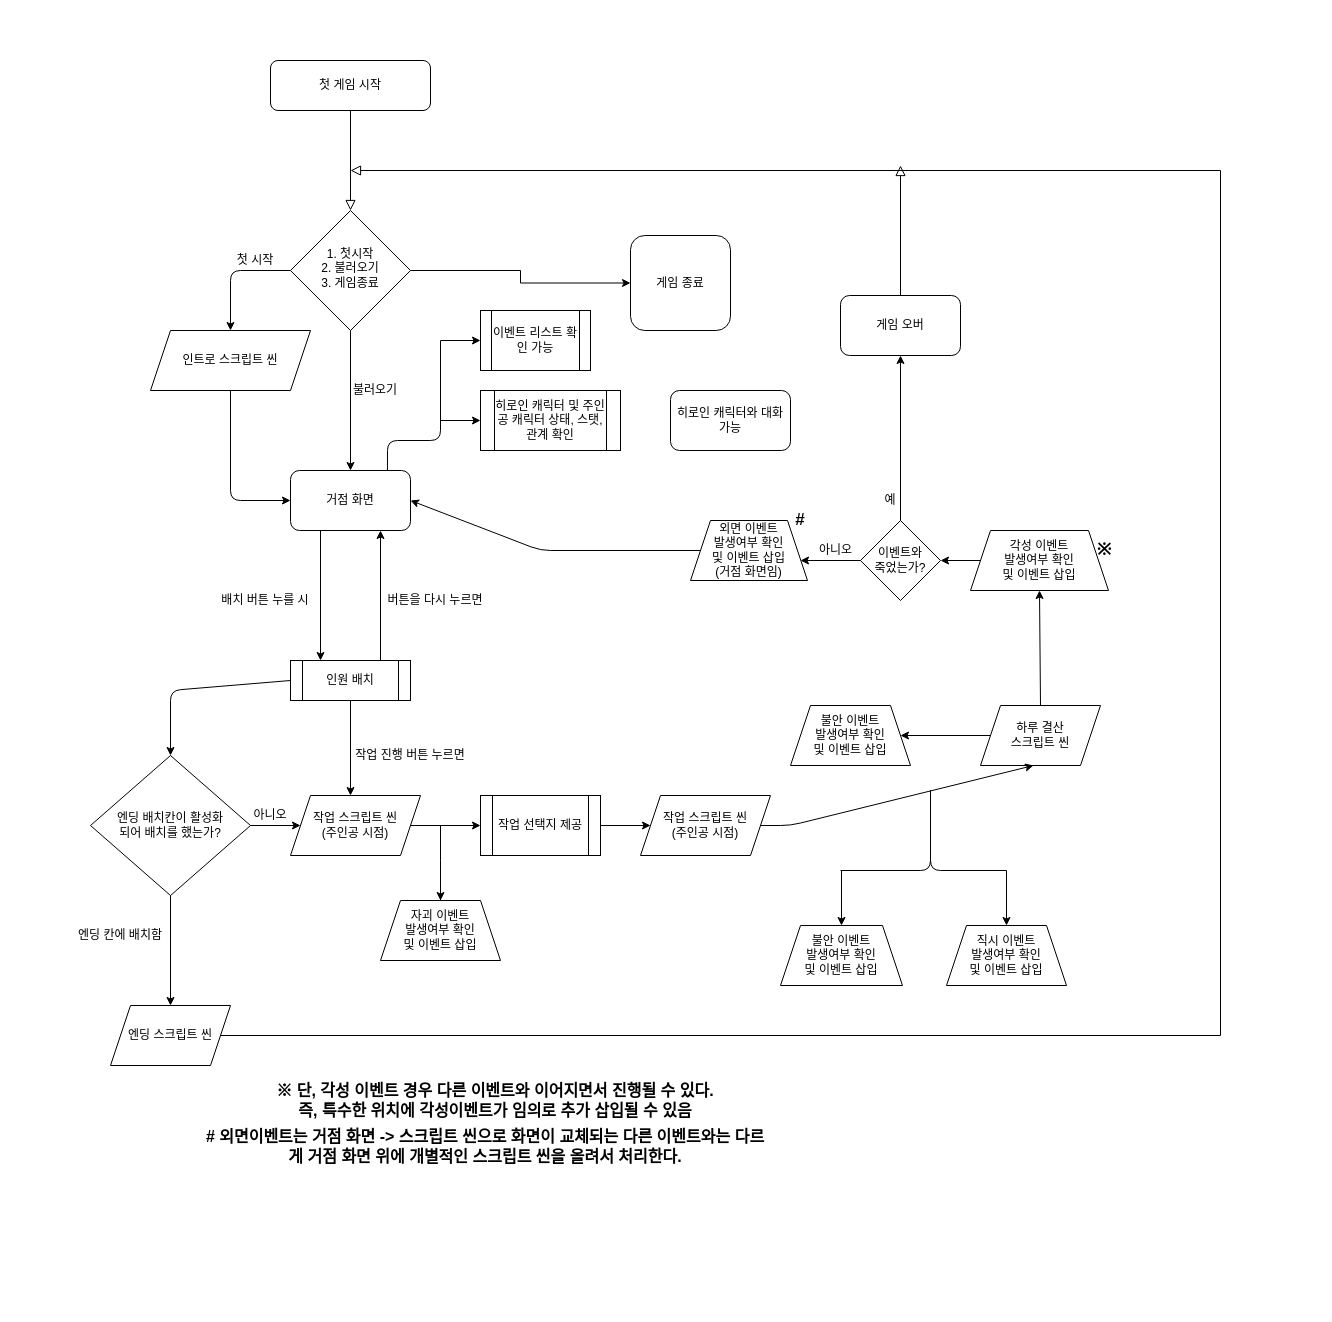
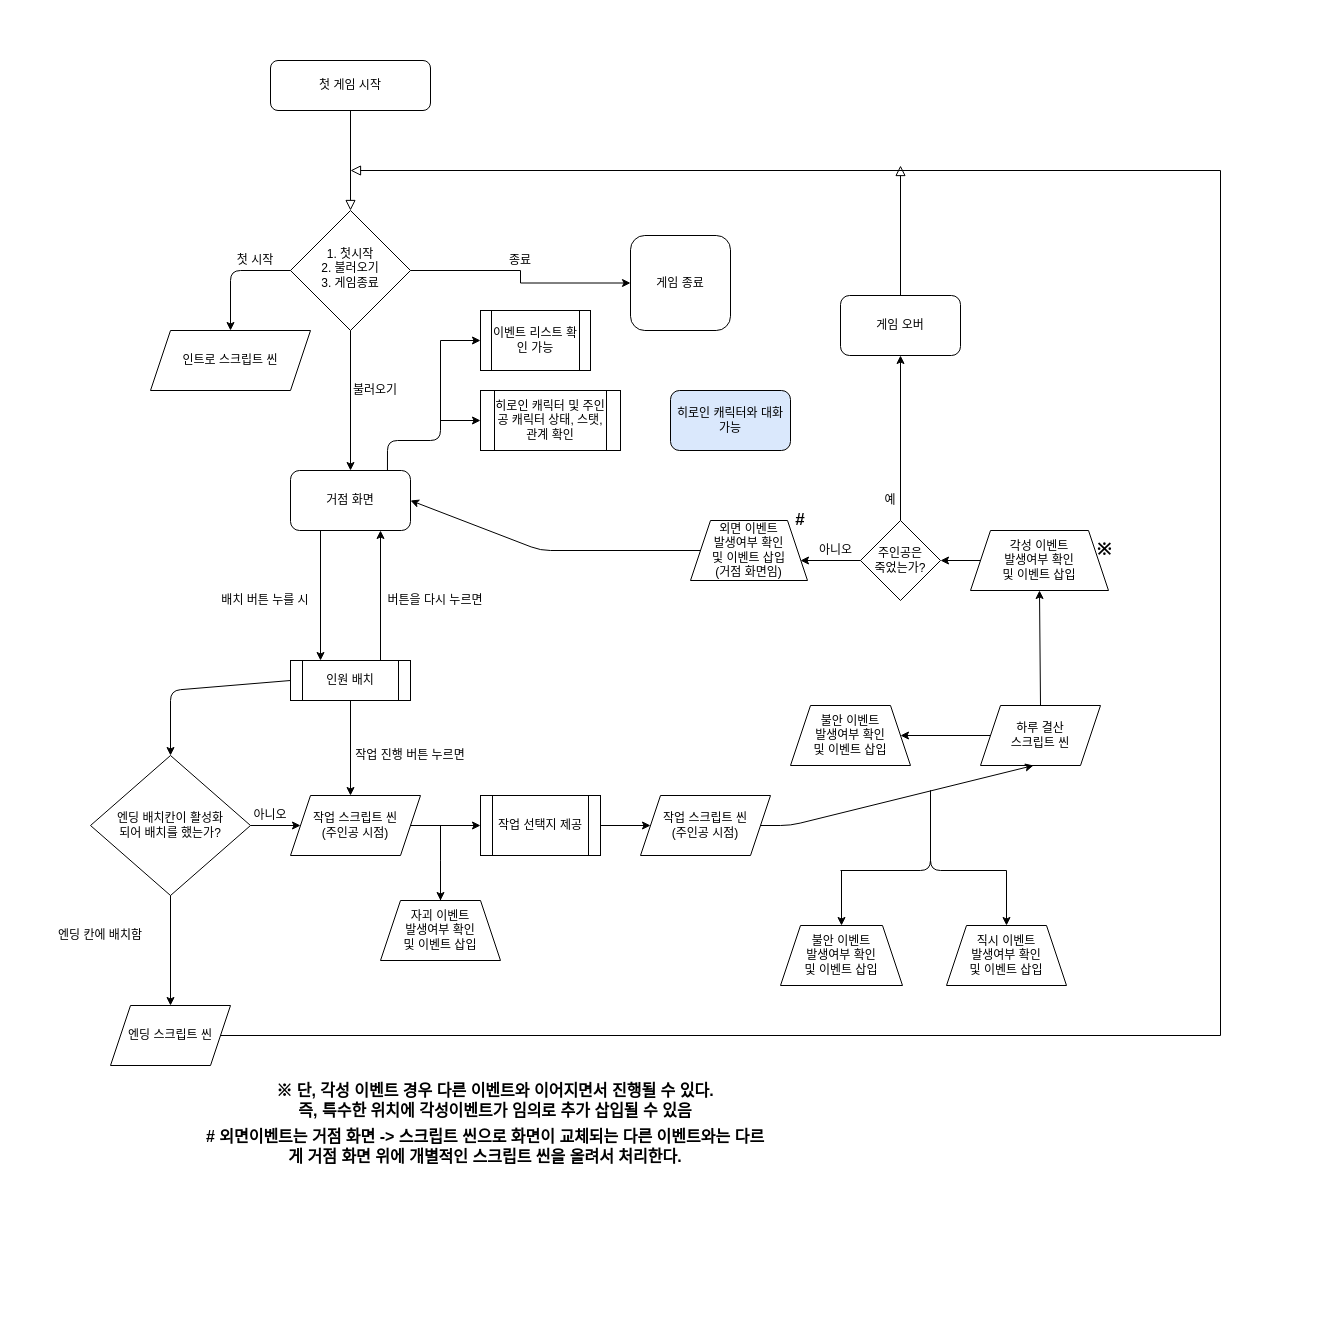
node "종료": added
node "히로인 캐릭터와 대화 가능": fillcolor #ffffff -> #dae8fc
edge "인트로 스크립트 씬" -> "거점 화면": removed
node "이벤트와 죽었는가?": label "이벤트와 죽었는가?" -> "주인공은 죽었는가?"
node "엔딩 칸에 배치함": moved (121, 936) -> (101, 936)
